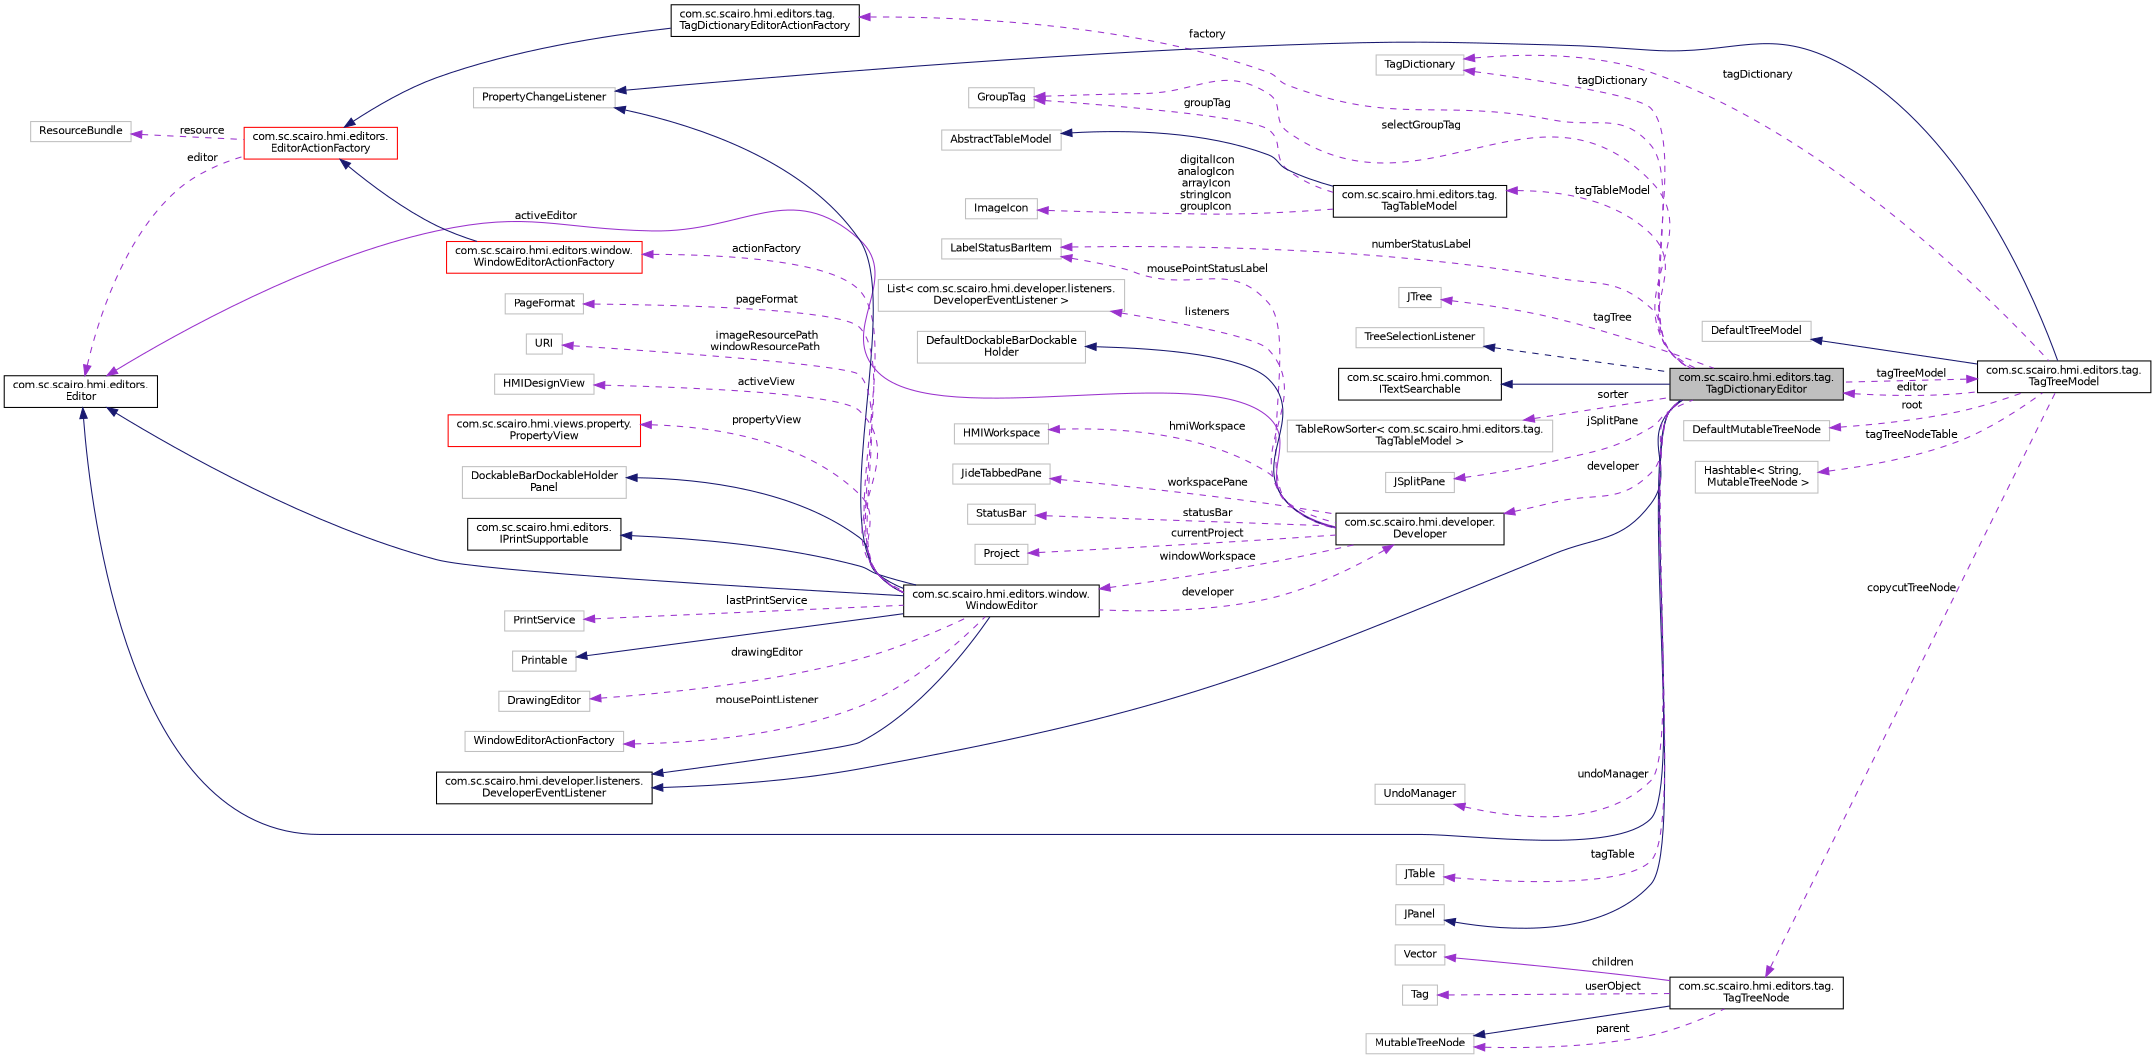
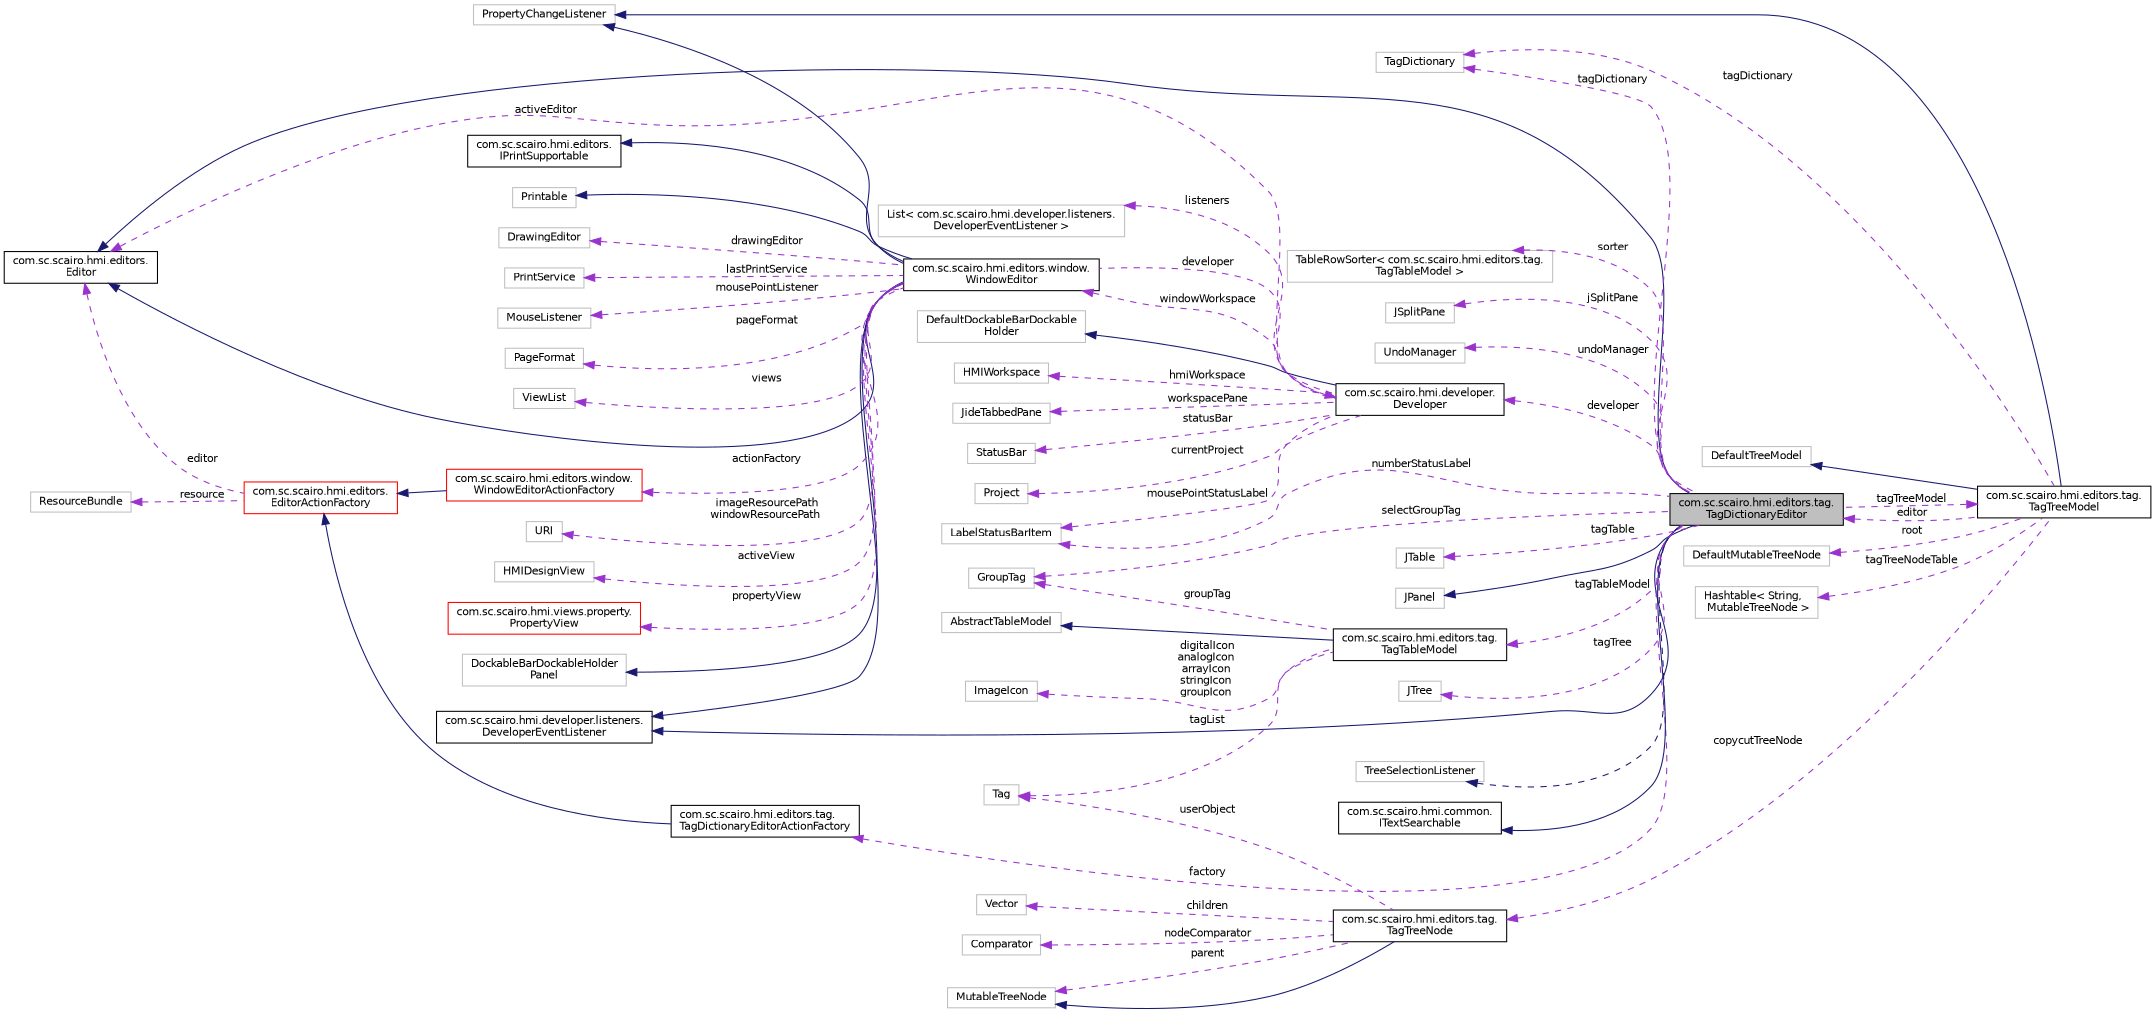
edge "com.sc.scairo.hmi.developer. Developer" -> "com.sc.scairo.hmi.editors. Editor": style solid -> dashed
node "ViewList": added
node "WindowEditorActionFactory": label "WindowEditorActionFactory" -> "MouseListener"
edge "com.sc.scairo.hmi.editors.tag. TagTableModel" -> "Tag": added, label "tagList"
node "Comparator": added
edge "com.sc.scairo.hmi.editors.tag. TagTreeNode" -> "Vector": style solid -> dashed
